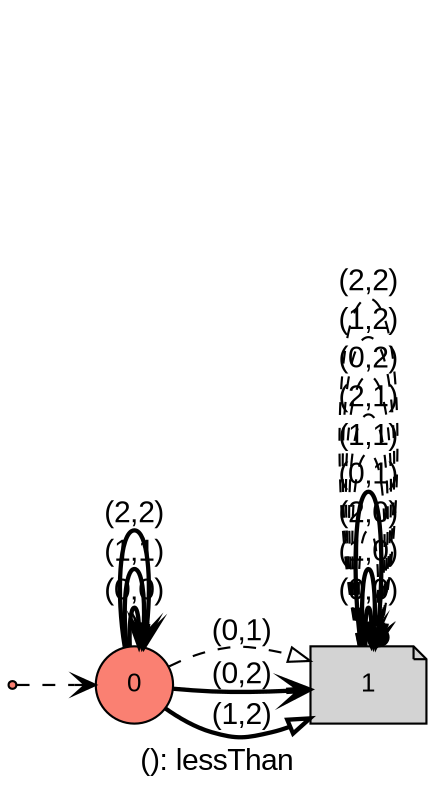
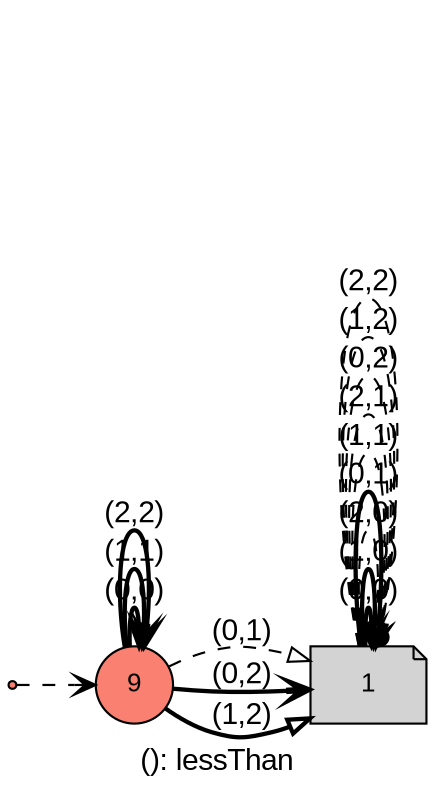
node "0": label "0" -> "9"
